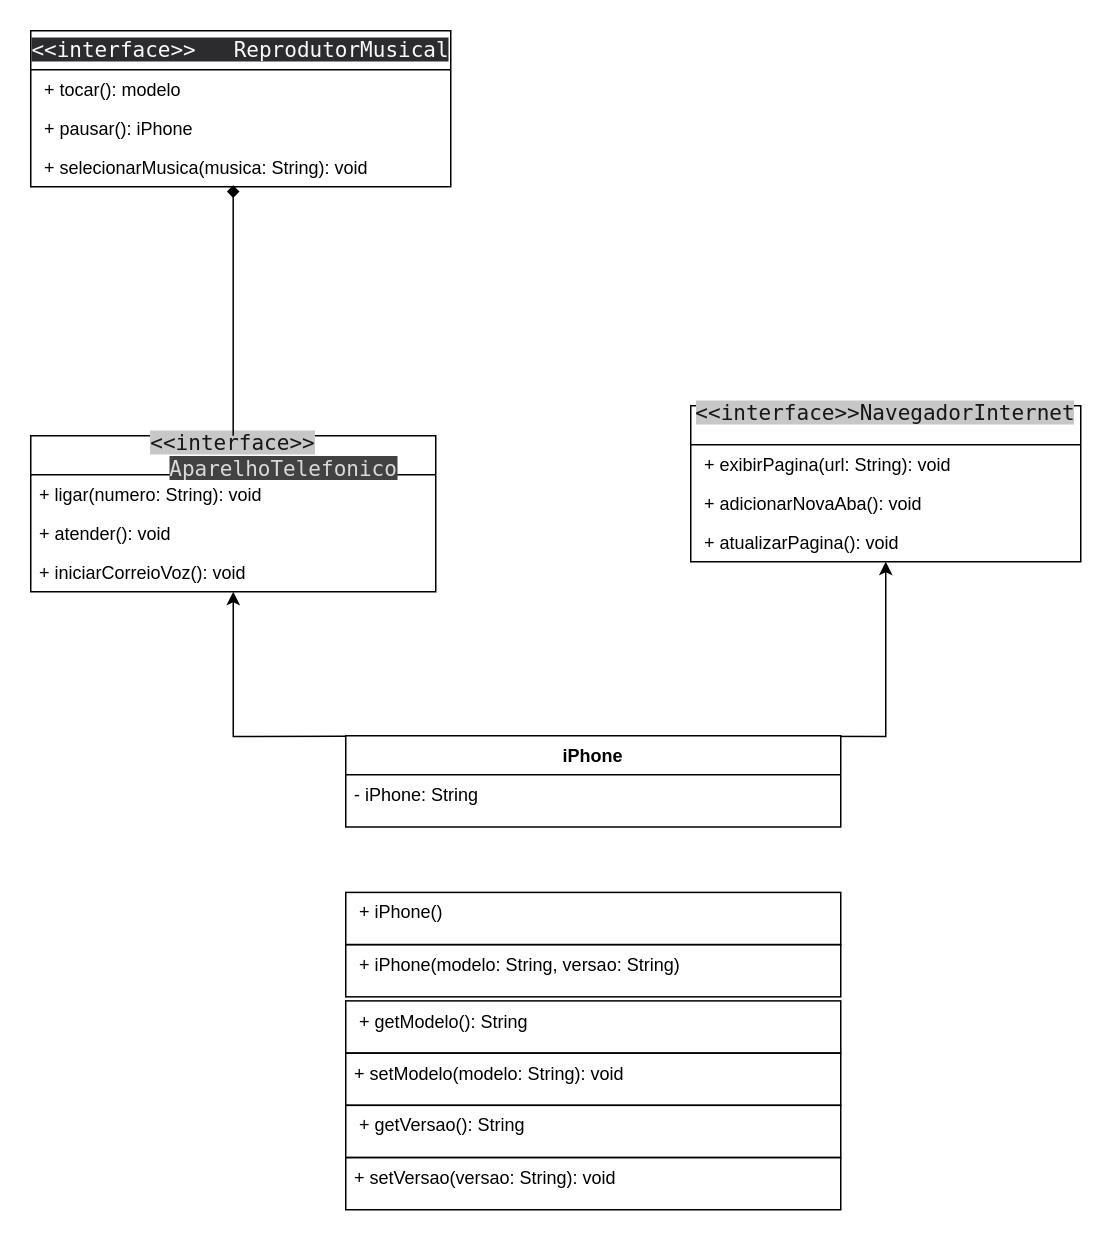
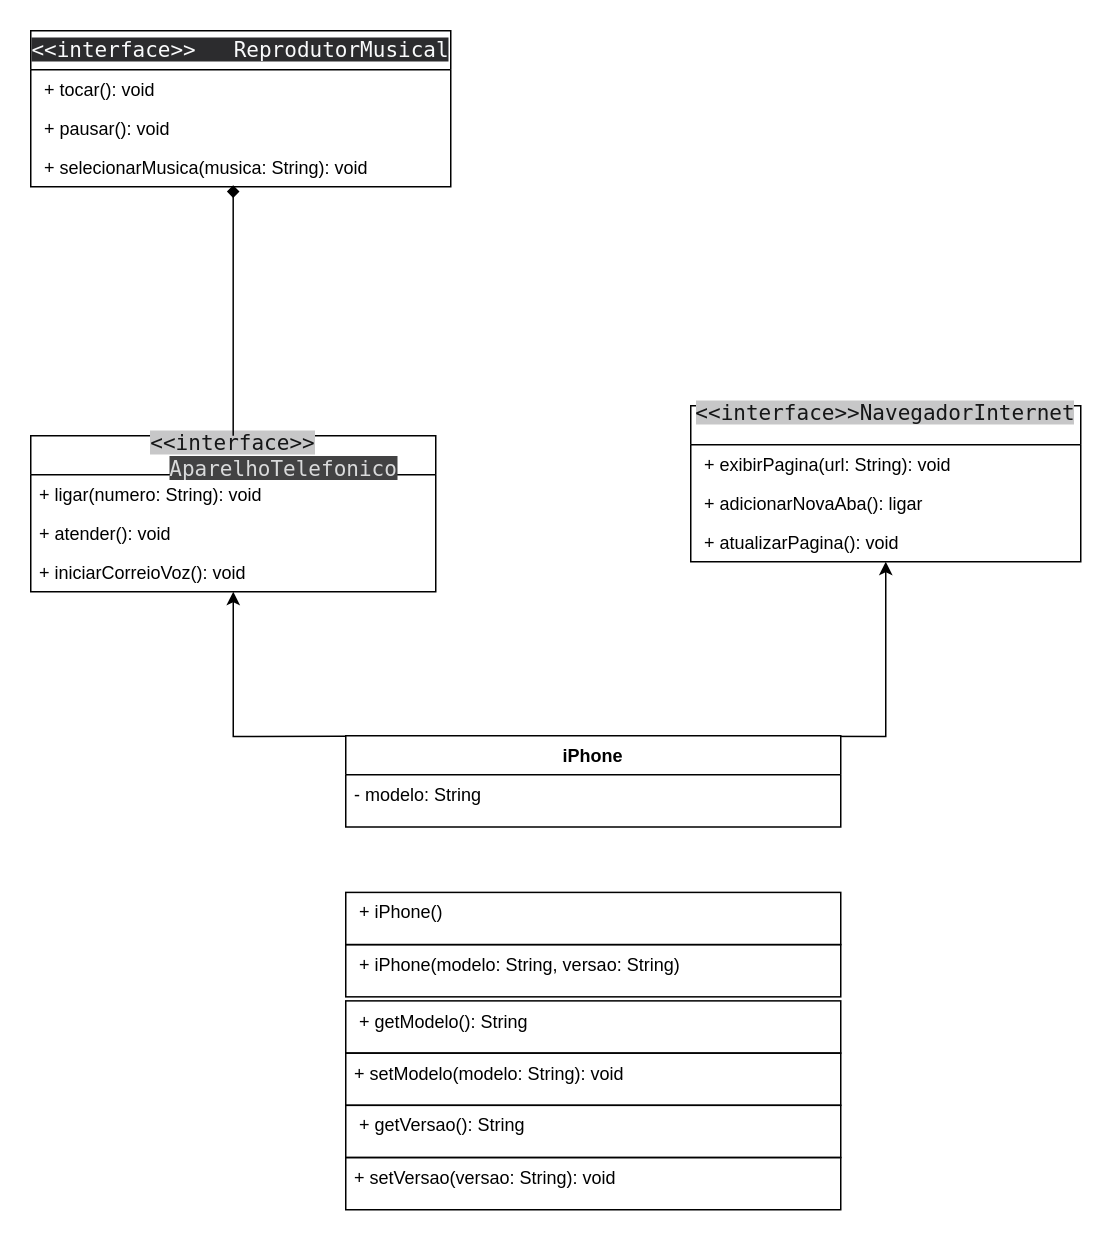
node "+ tocar(): modelo": label "+ tocar(): modelo" -> "+ tocar(): void"
node "+ pausar(): iPhone": label "+ pausar(): iPhone" -> "+ pausar(): void"
node "+ adicionarNovaAba(): void": label "+ adicionarNovaAba(): void" -> "+ adicionarNovaAba(): ligar"
node "- iPhone: String": label "- iPhone: String" -> "- modelo: String"
